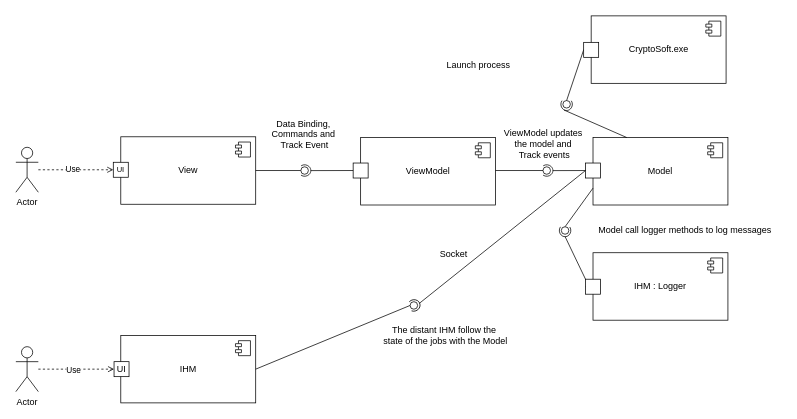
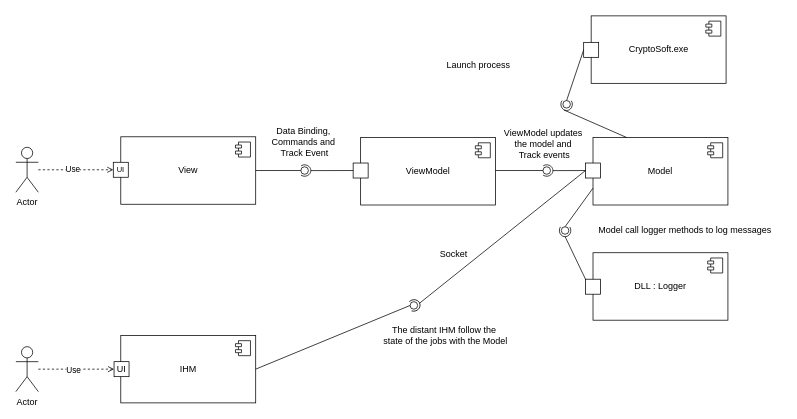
node "Data Binding, Commands and Track Event": moved (304, 135) -> (304, 142)
node "IHM : Logger": label "IHM : Logger" -> "DLL : Logger"
